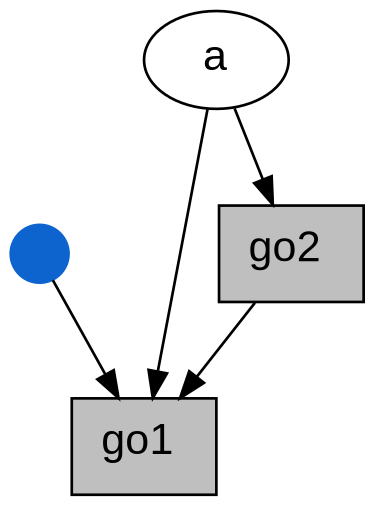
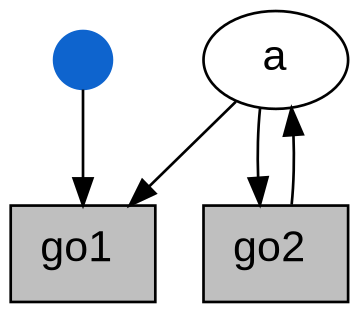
edge "go2" -> "go1": now "go2" -> "a"
